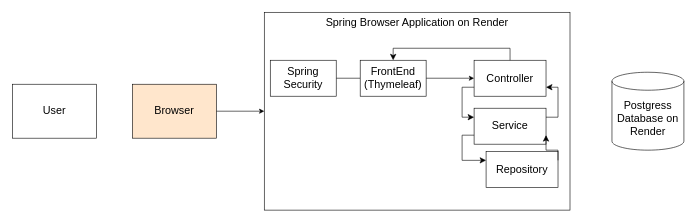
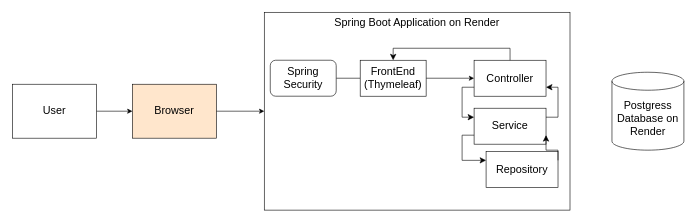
node "Spring Browser Application on Render": label "Spring Browser Application on Render" -> "Spring Boot Application on Render"
node "Spring Security": shape rectangle -> rounded rectangle
edge "User" -> "Browser": added
